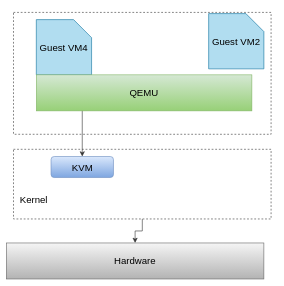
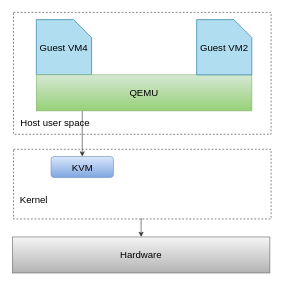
node "Guest VM2": moved (236, 41) -> (224, 47)
node "Host user space": added
node "Hardware": moved (135, 261) -> (141, 255)
